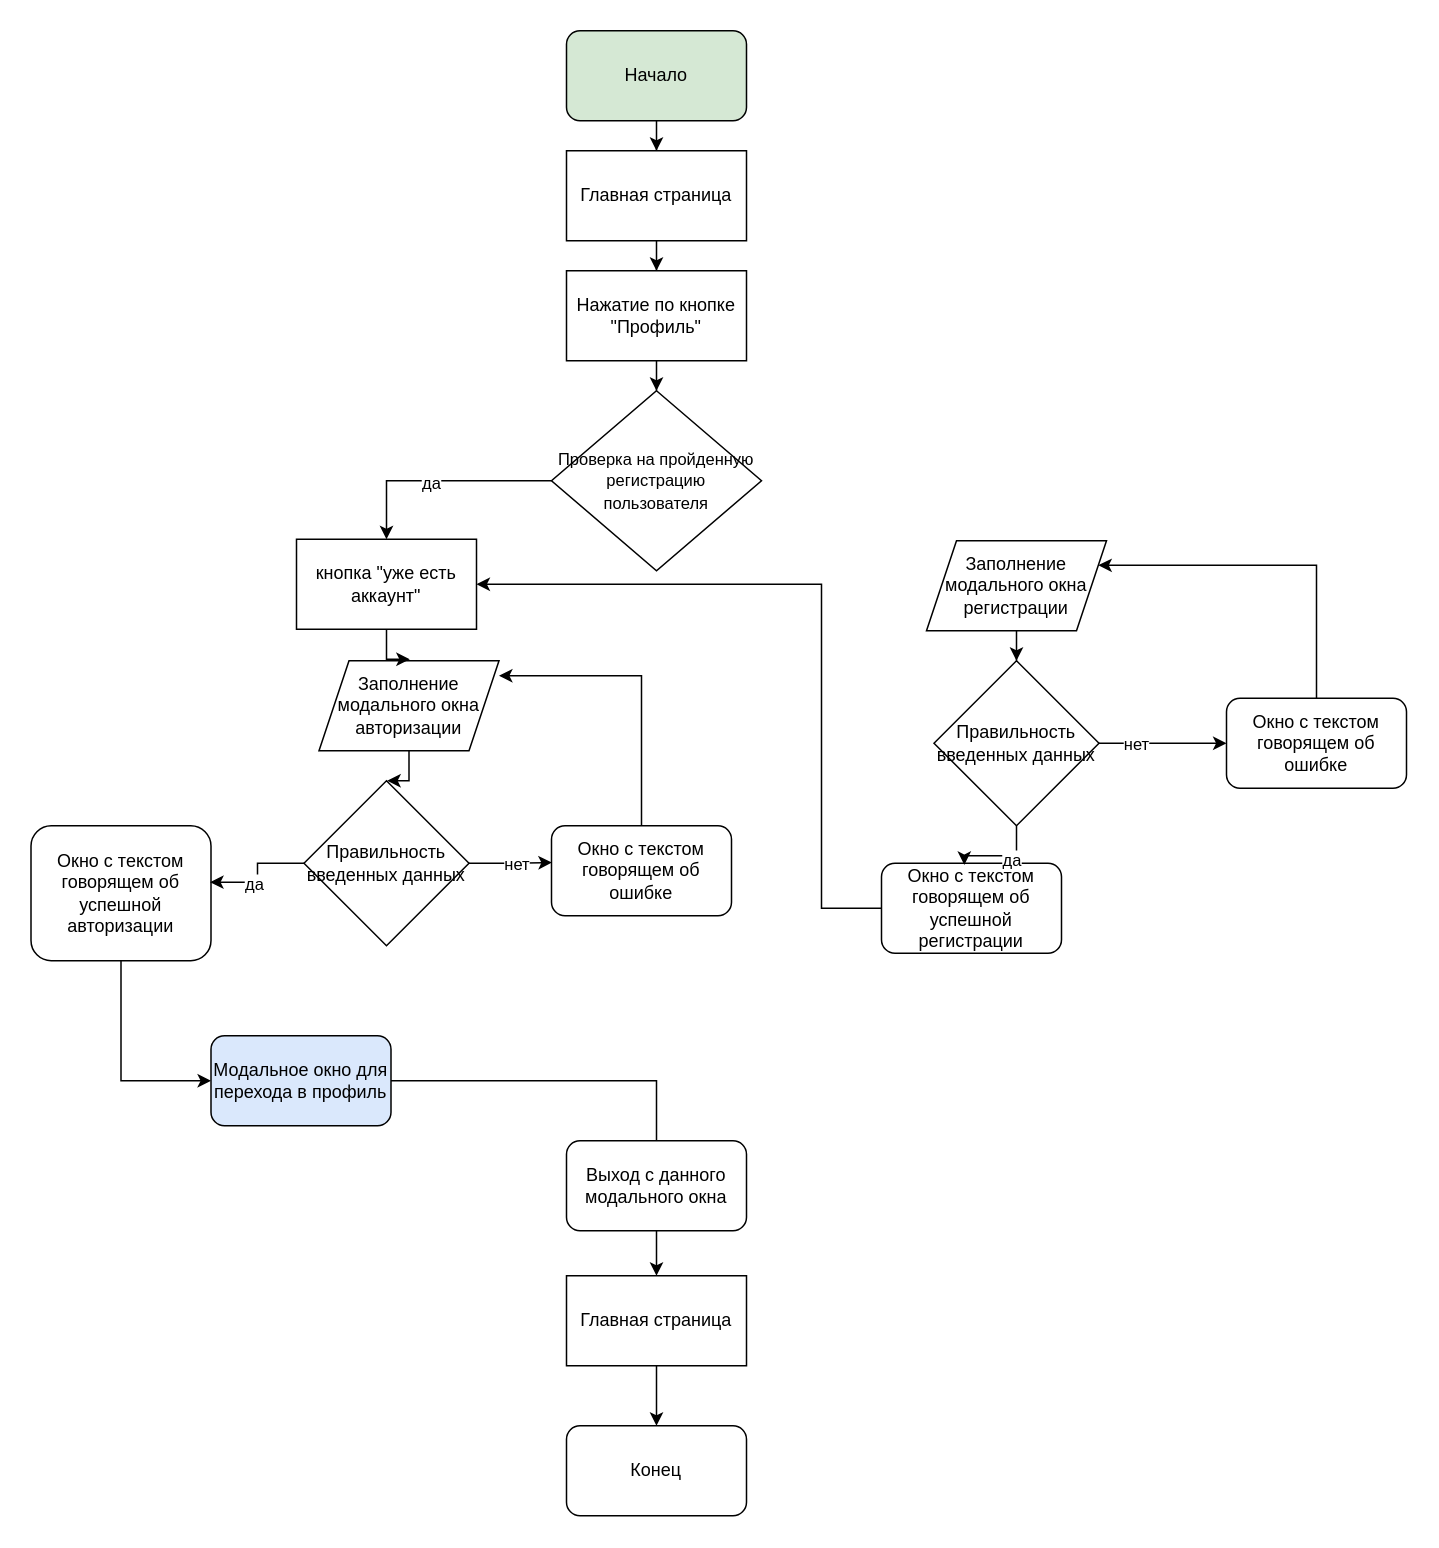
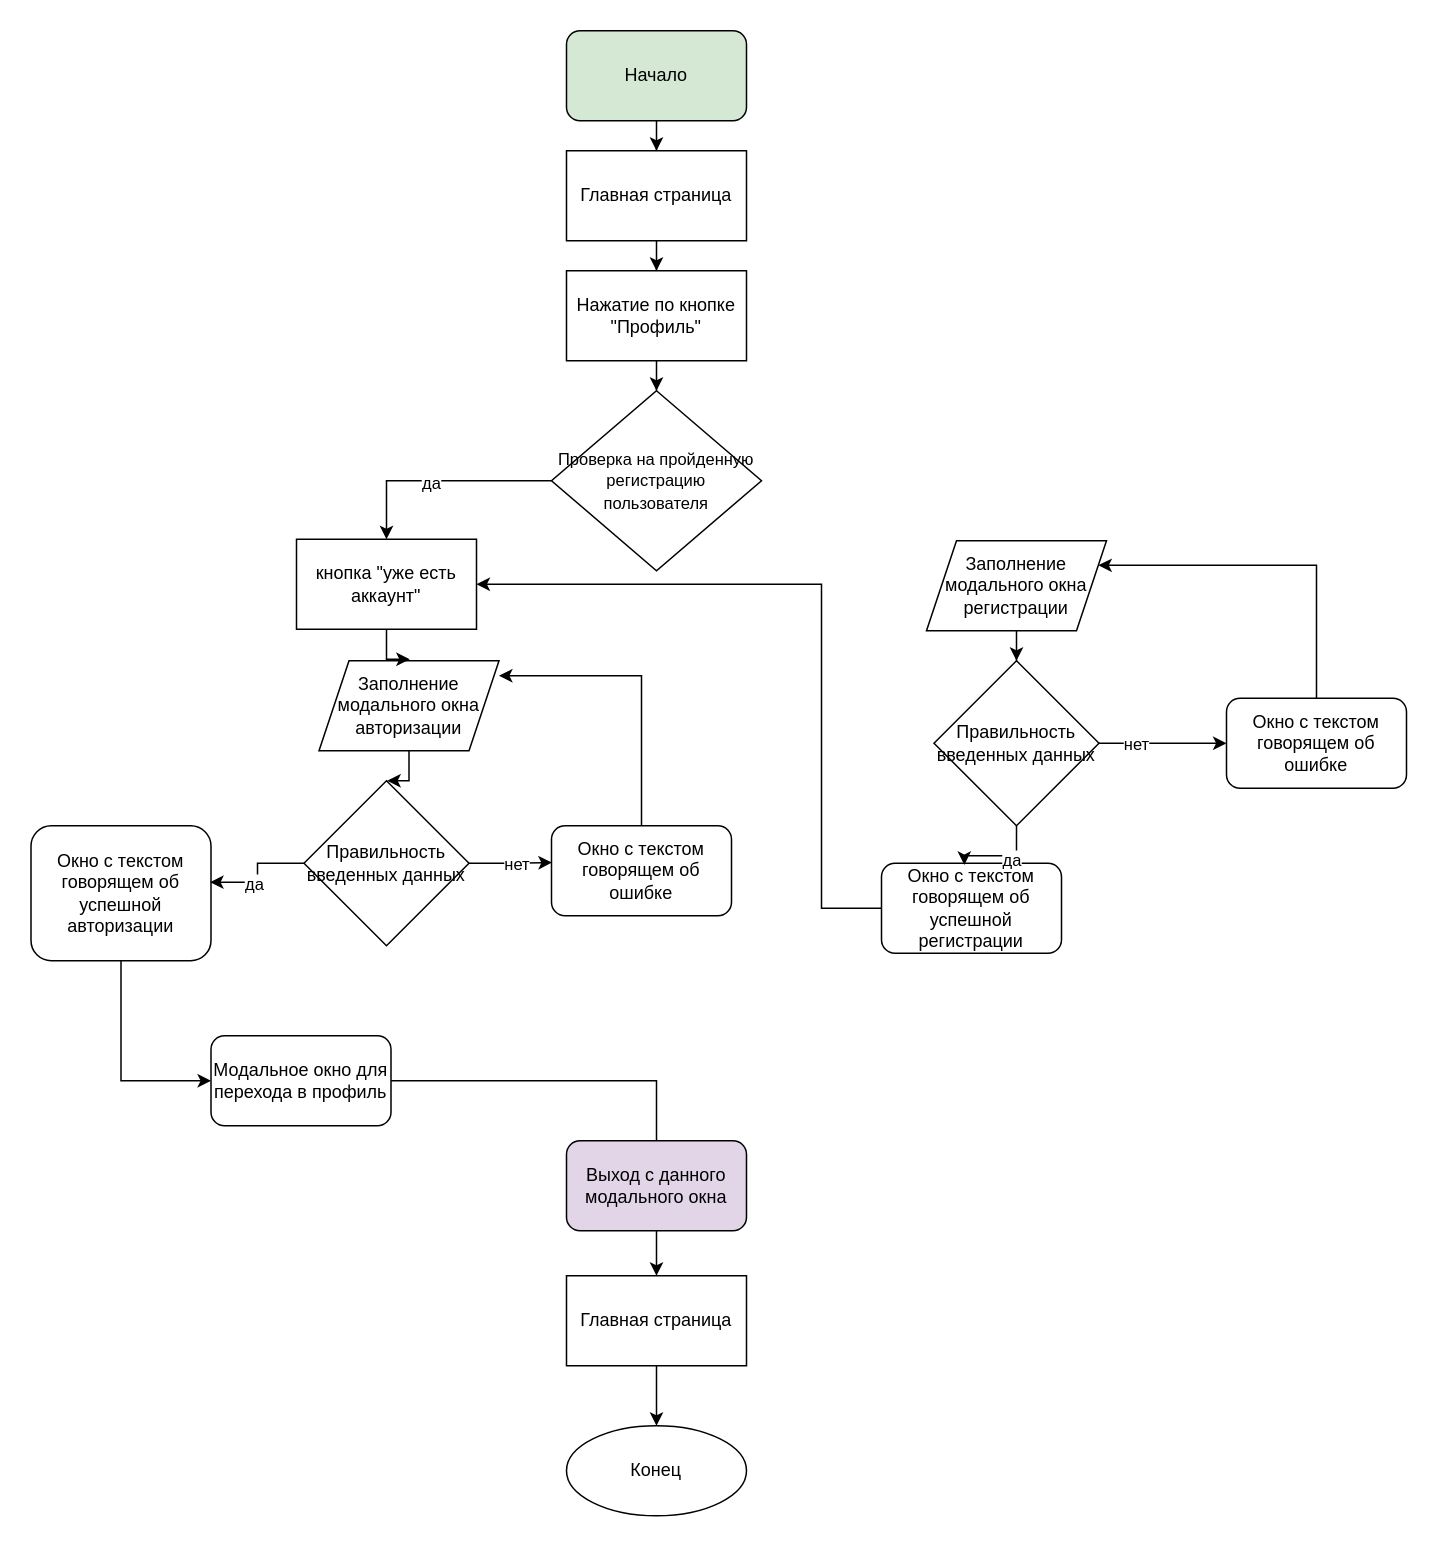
node "Модальное окно для перехода в профиль": fillcolor #dae8fc -> #ffffff
node "Выход с данного модального окна": fillcolor #ffffff -> #e1d5e7
node "Конец": shape rounded rectangle -> ellipse
